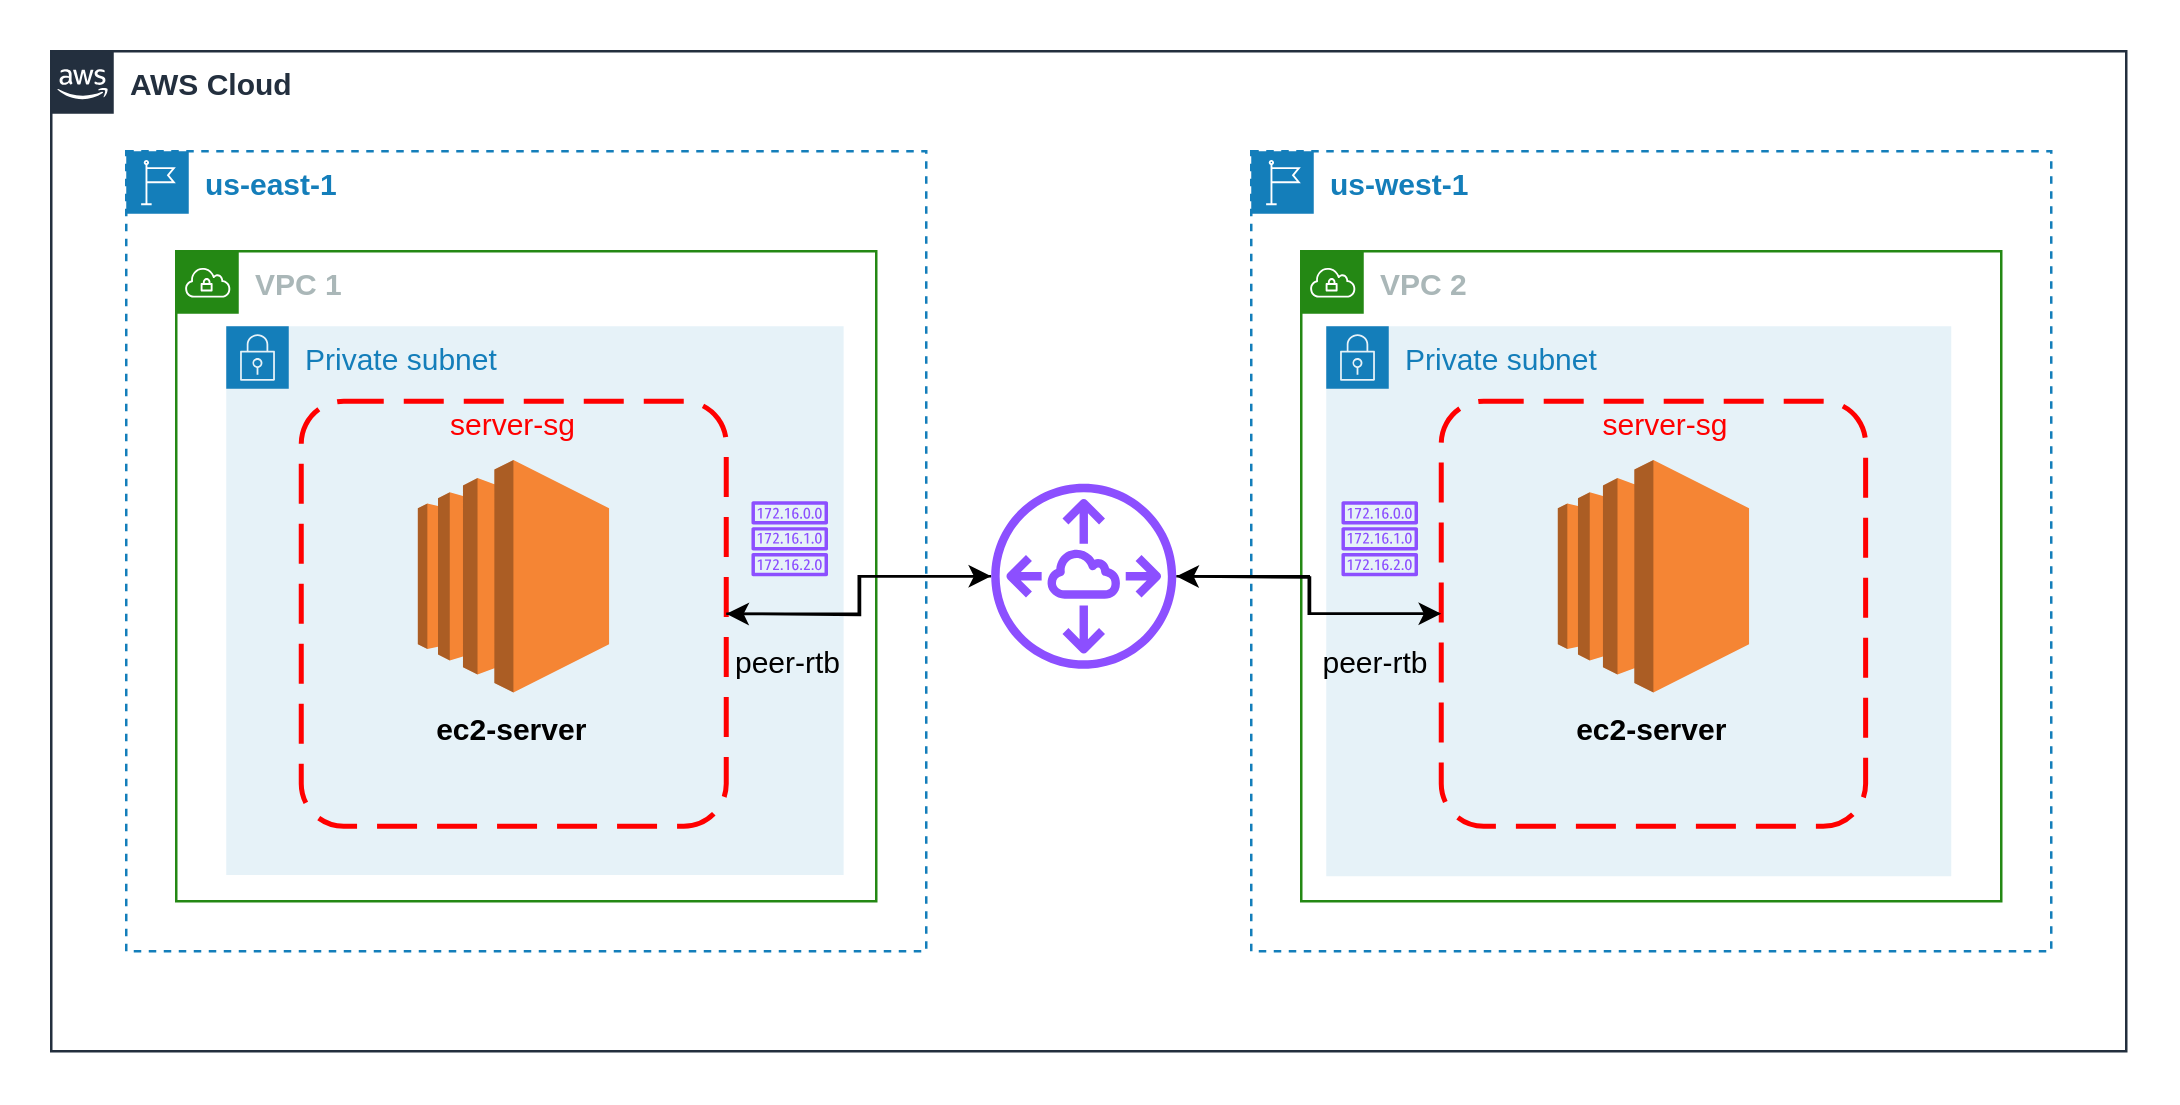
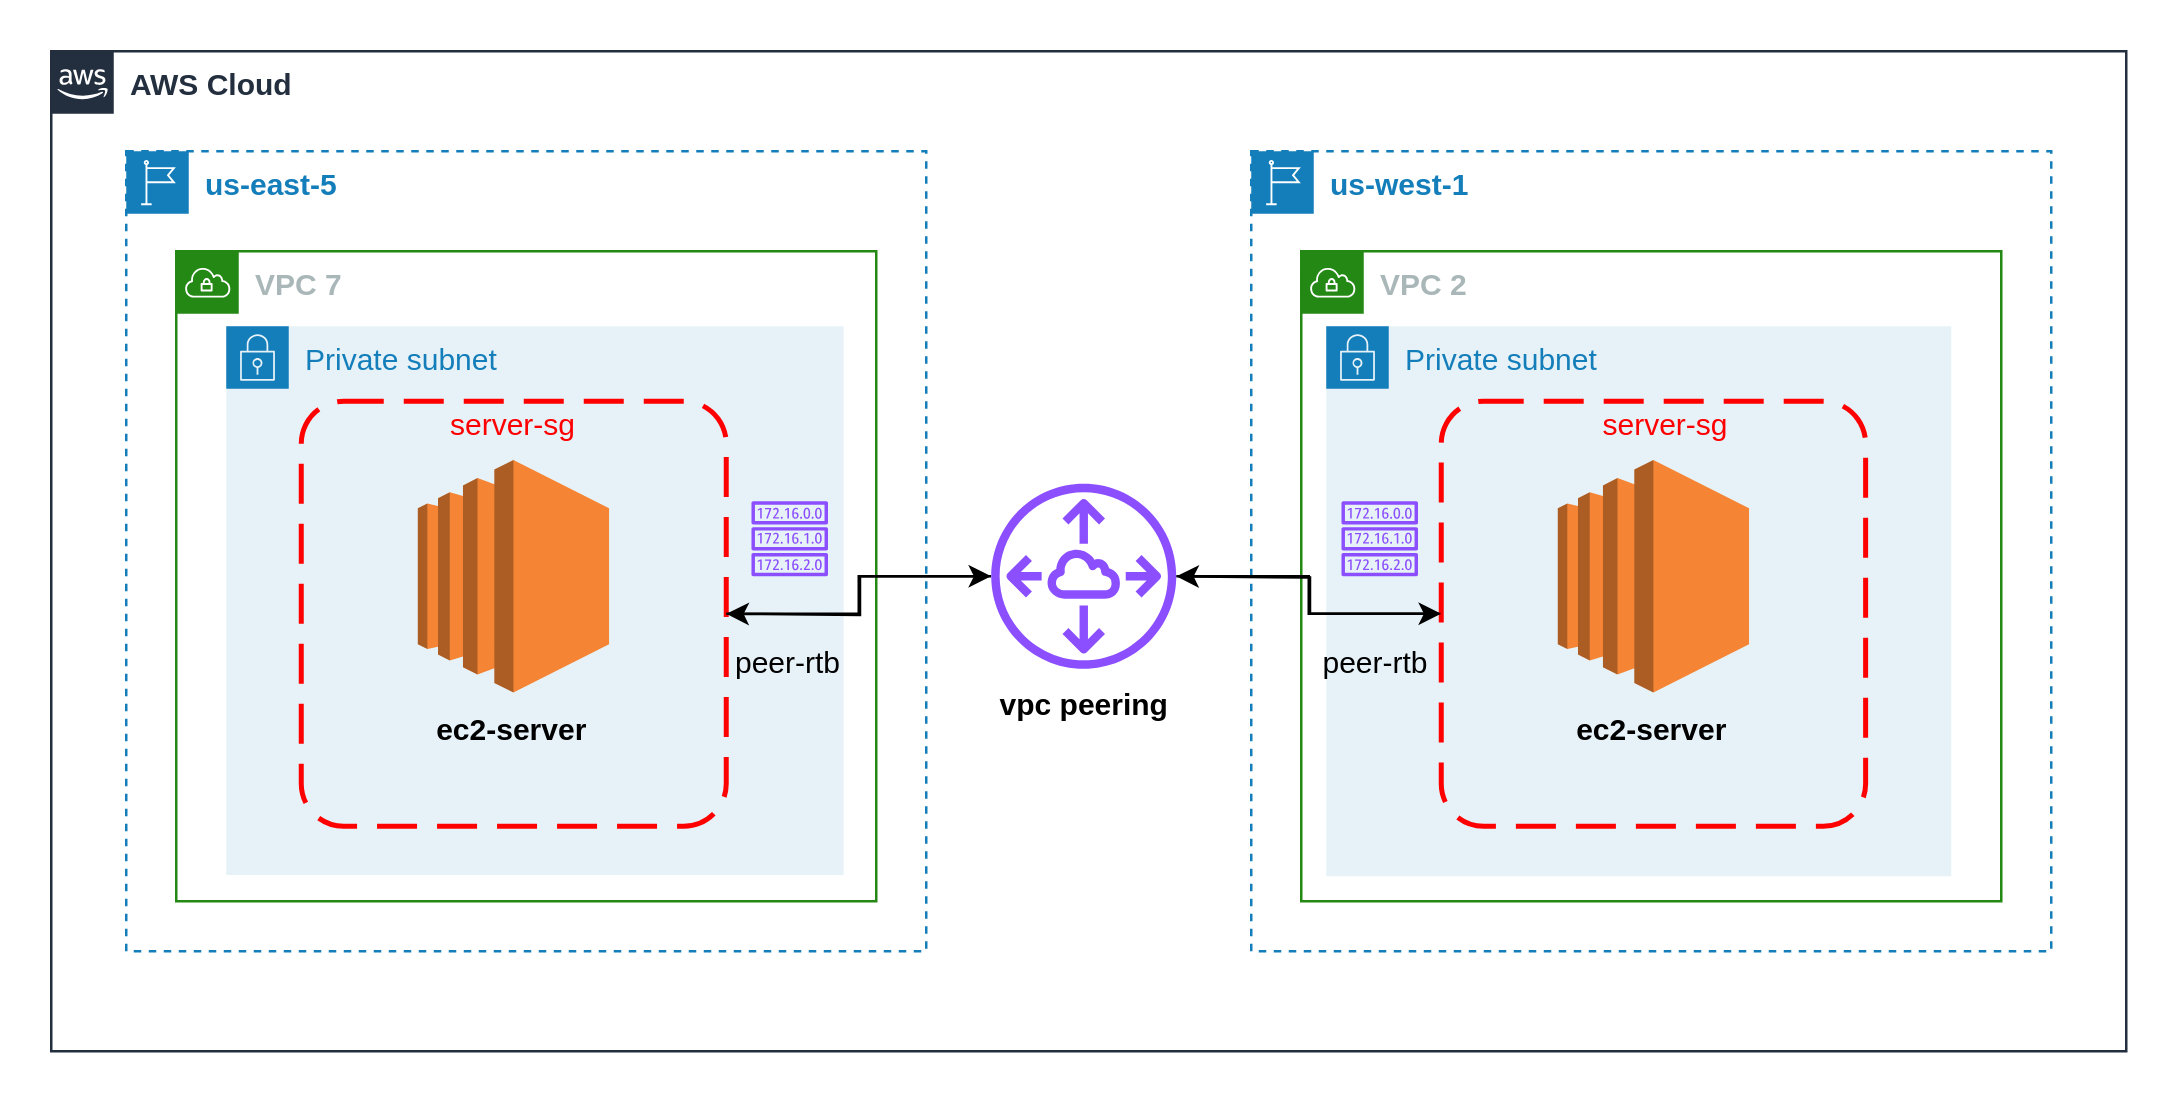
node "us-east-1": label "us-east-1" -> "us-east-5"
node "VPC 1": label "VPC 1" -> "VPC 7"
node "vpc peering": added
